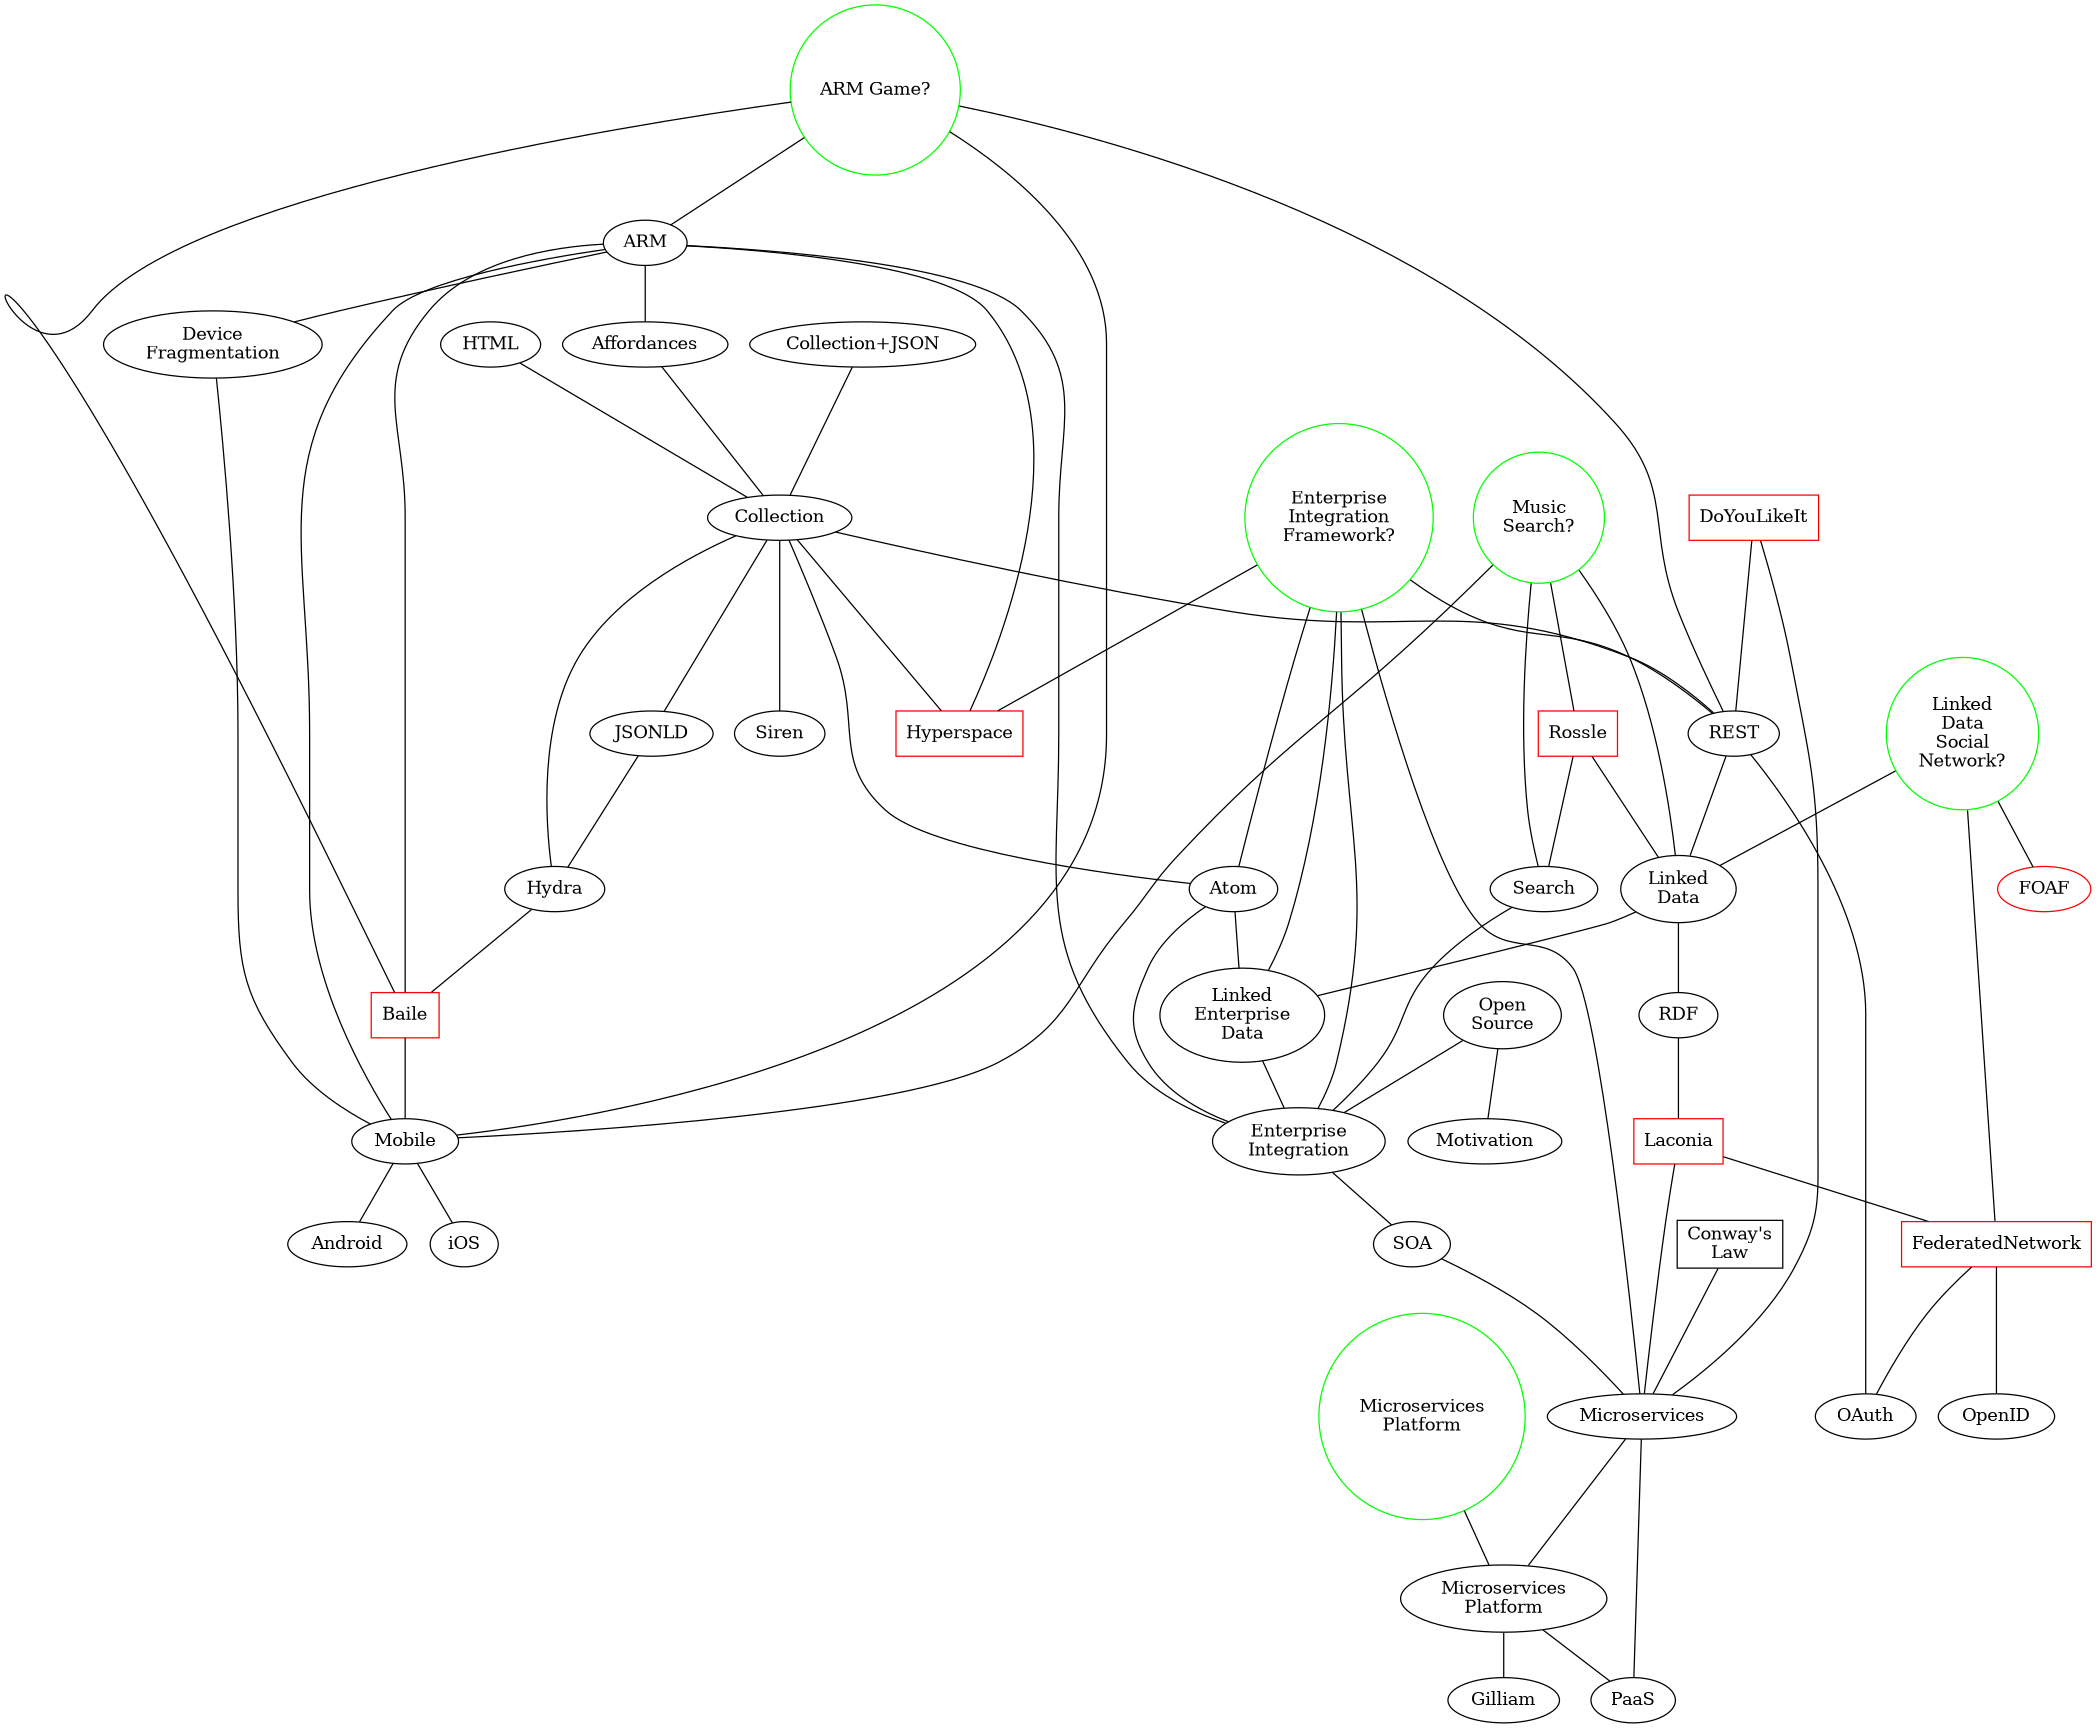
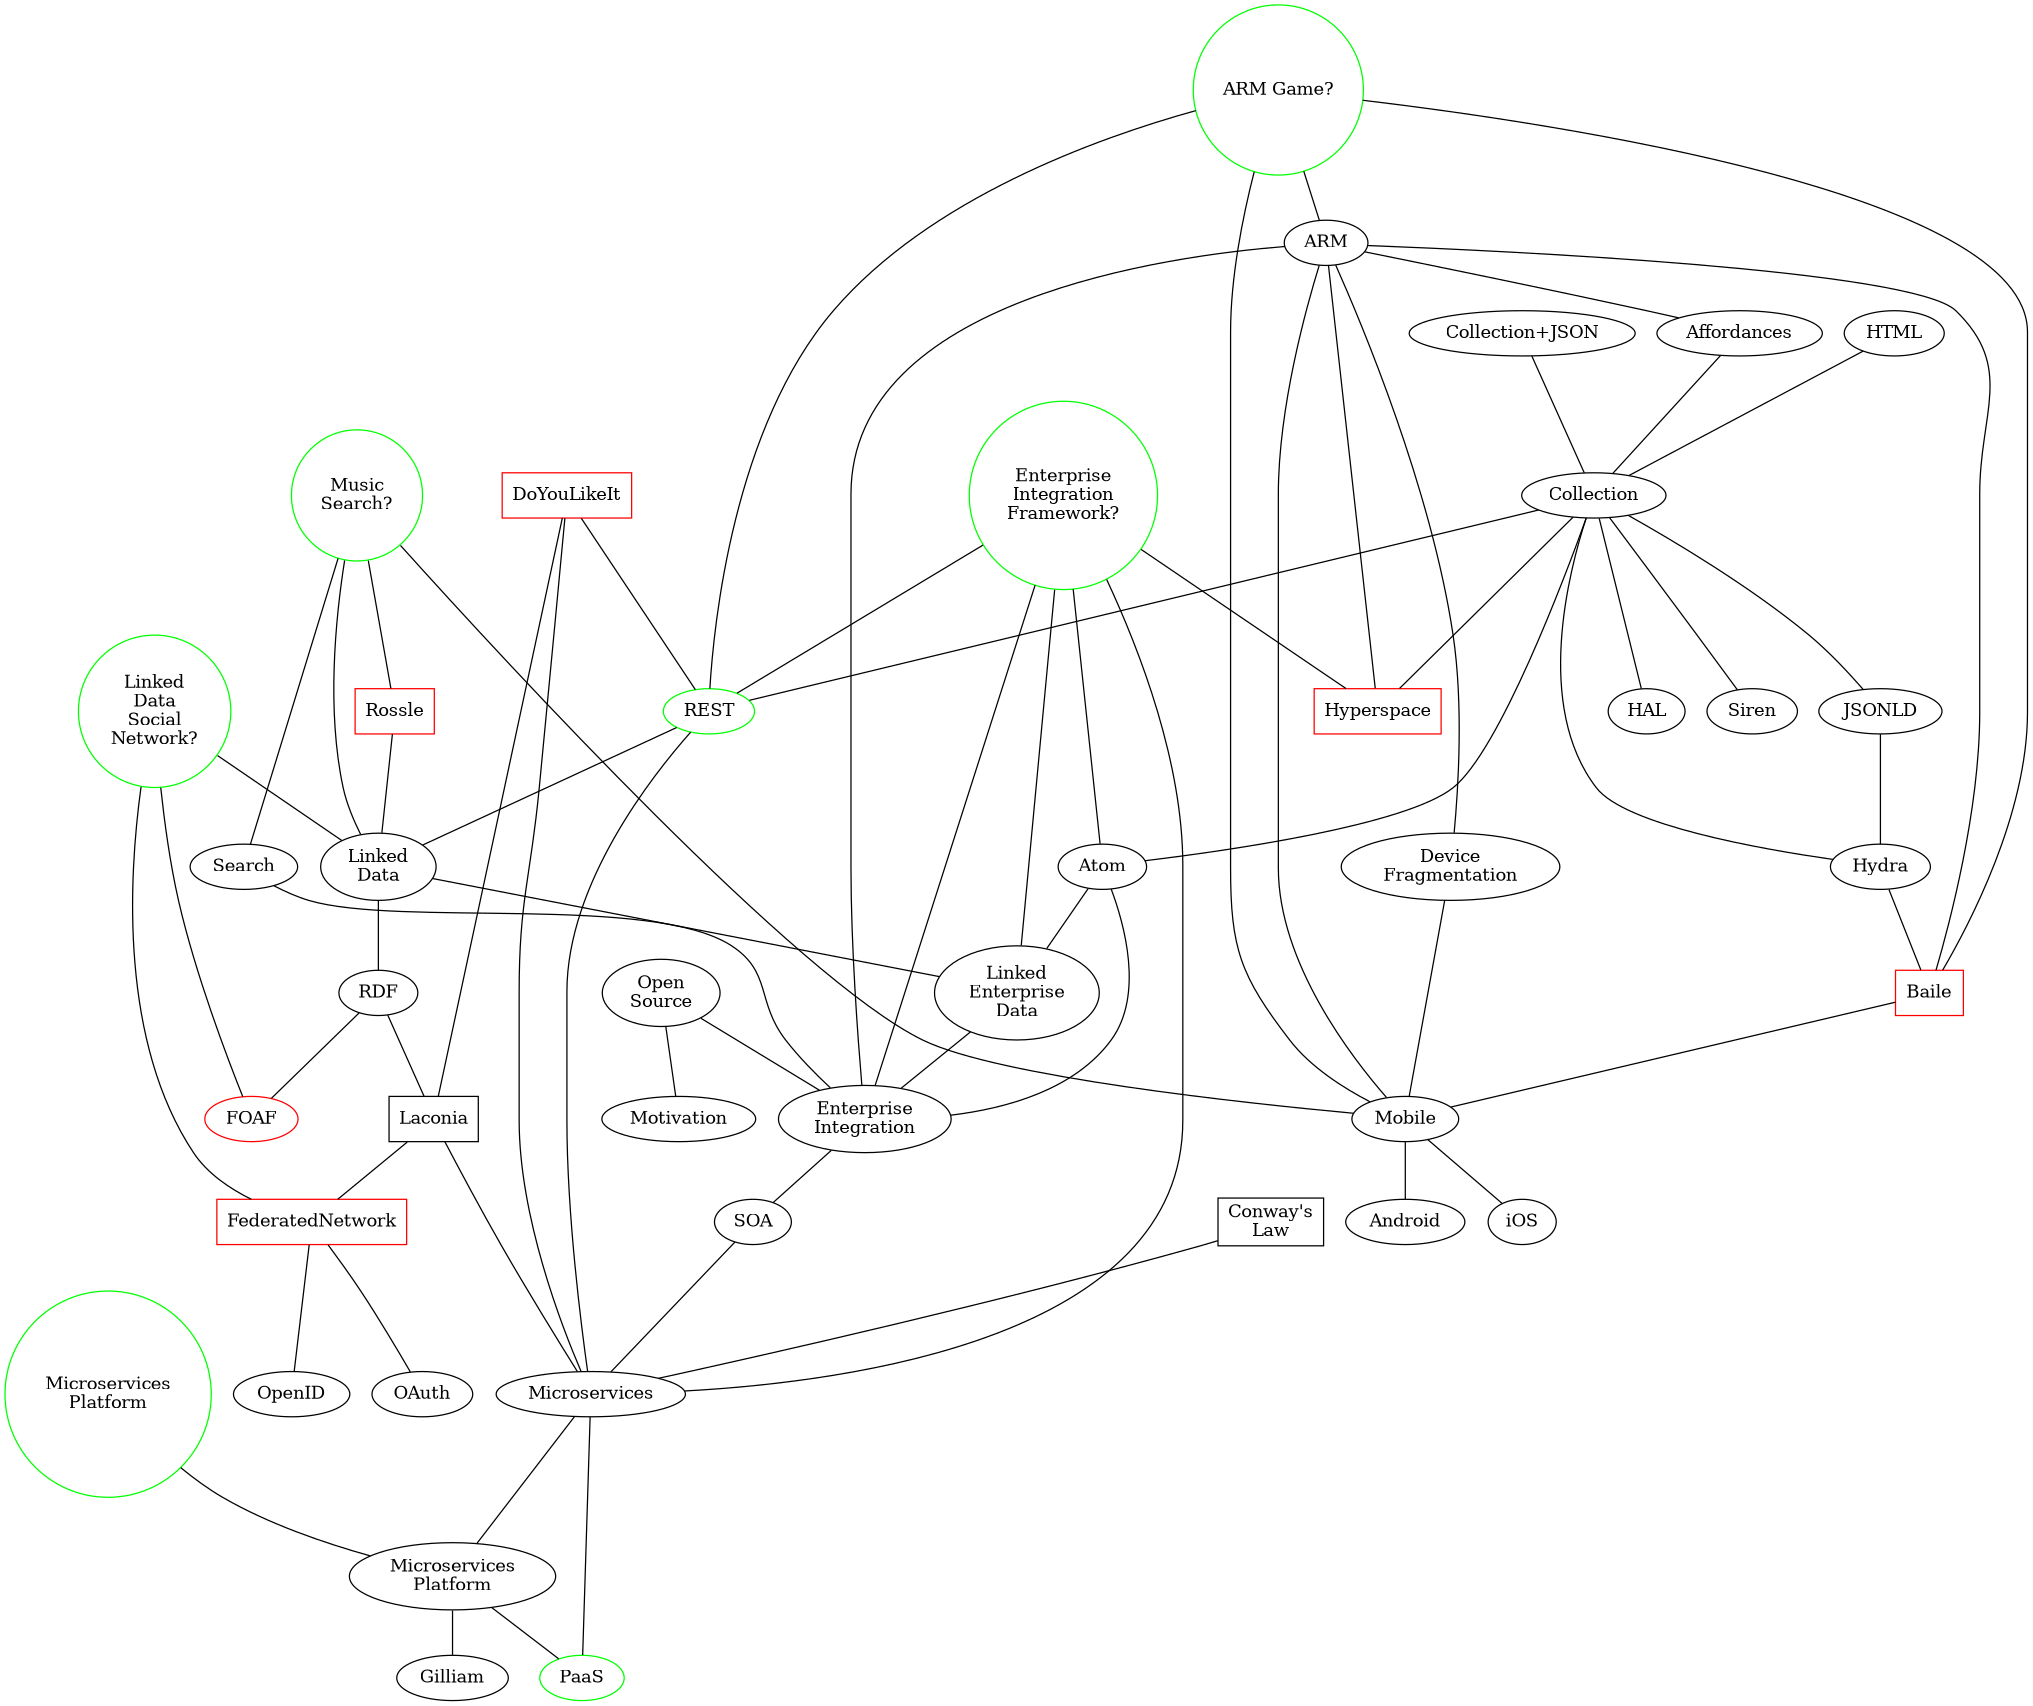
node "HAL": added
node "REST": color black -> green
edge "DoYouLikeIt" -- "Laconia": added
edge "Rossle" -- "Search": removed
edge "RDF" -- "FOAF": added
edge "REST" -- "OAuth": now "REST" -- "Microservices"
node "Laconia": color red -> black
node "PaaS": color black -> green
